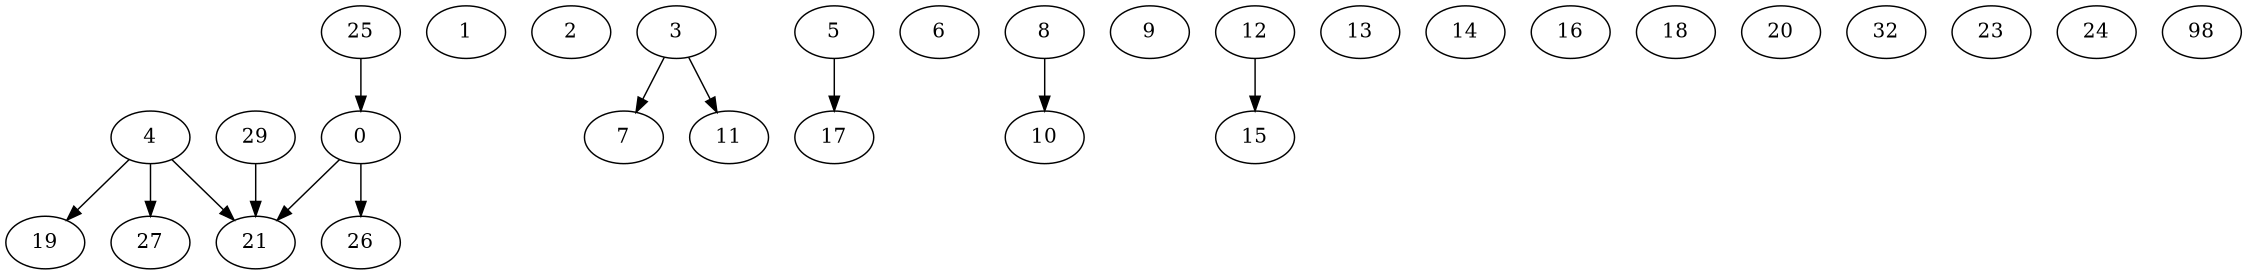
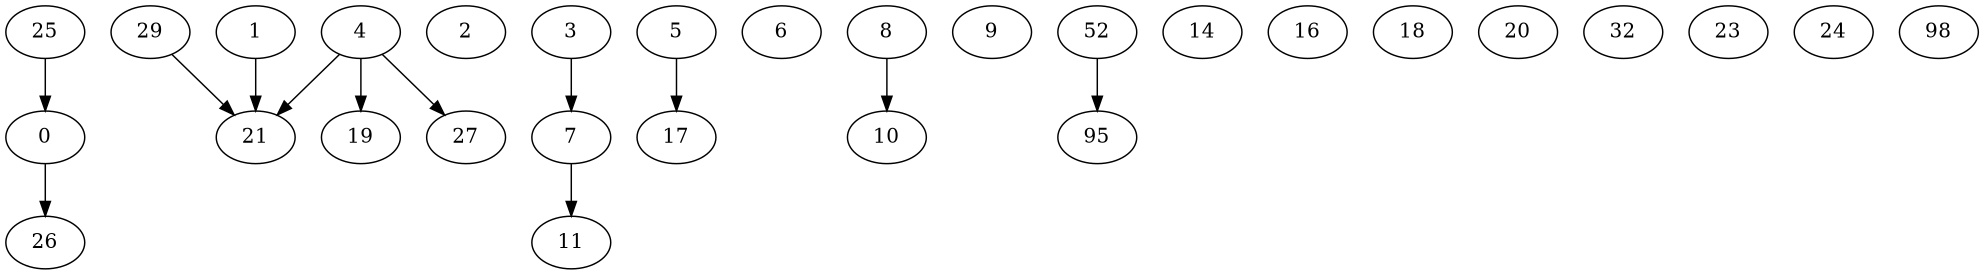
node "12": label "12" -> "52"
node "13": removed
edge "3" -> "11": now "7" -> "11"
node "15": label "15" -> "95"
edge "0" -> "21": now "1" -> "21"
